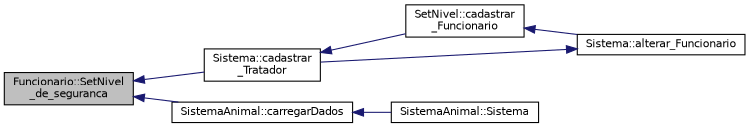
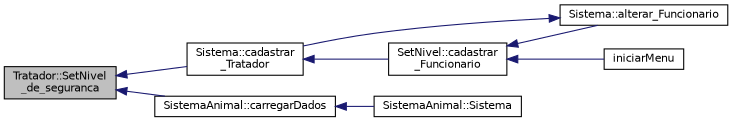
node "iniciarMenu": added
node "Funcionario::SetNivel _de_seguranca": label "Funcionario::SetNivel _de_seguranca" -> "Tratador::SetNivel _de_seguranca"
